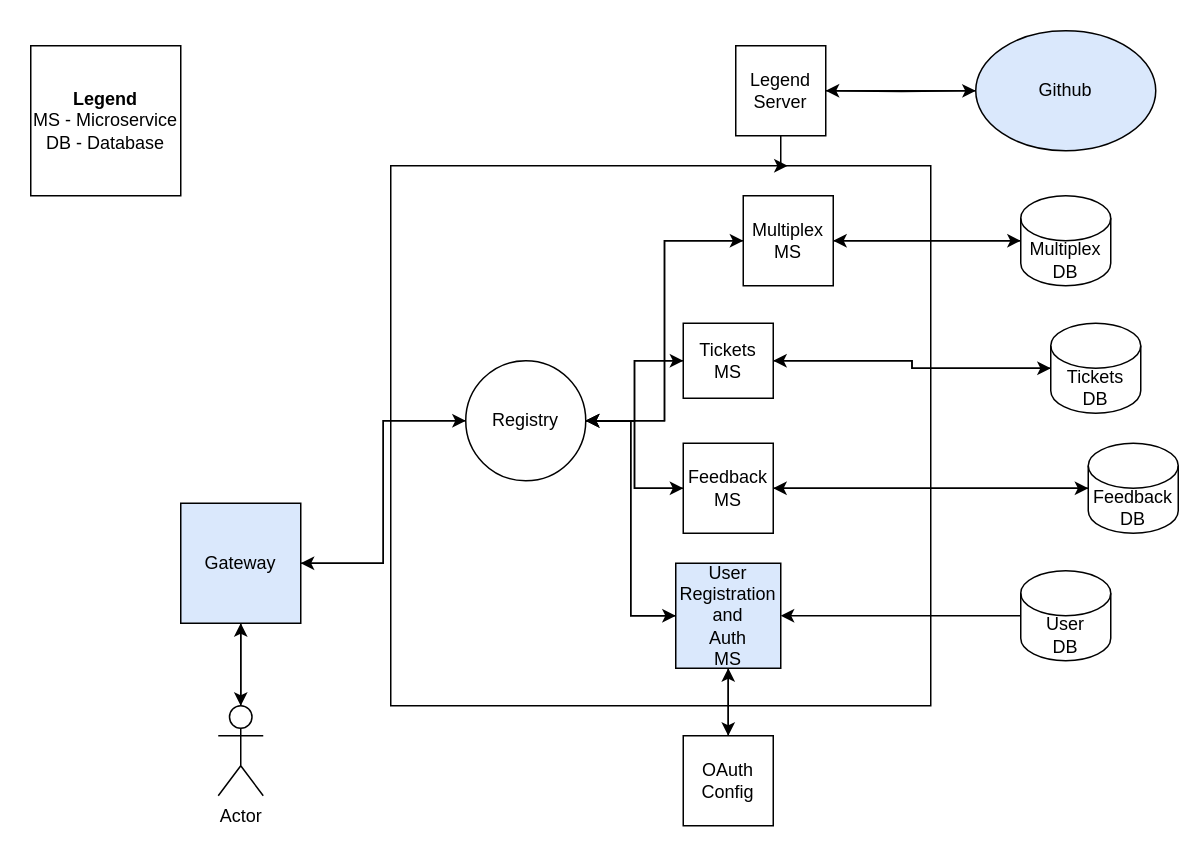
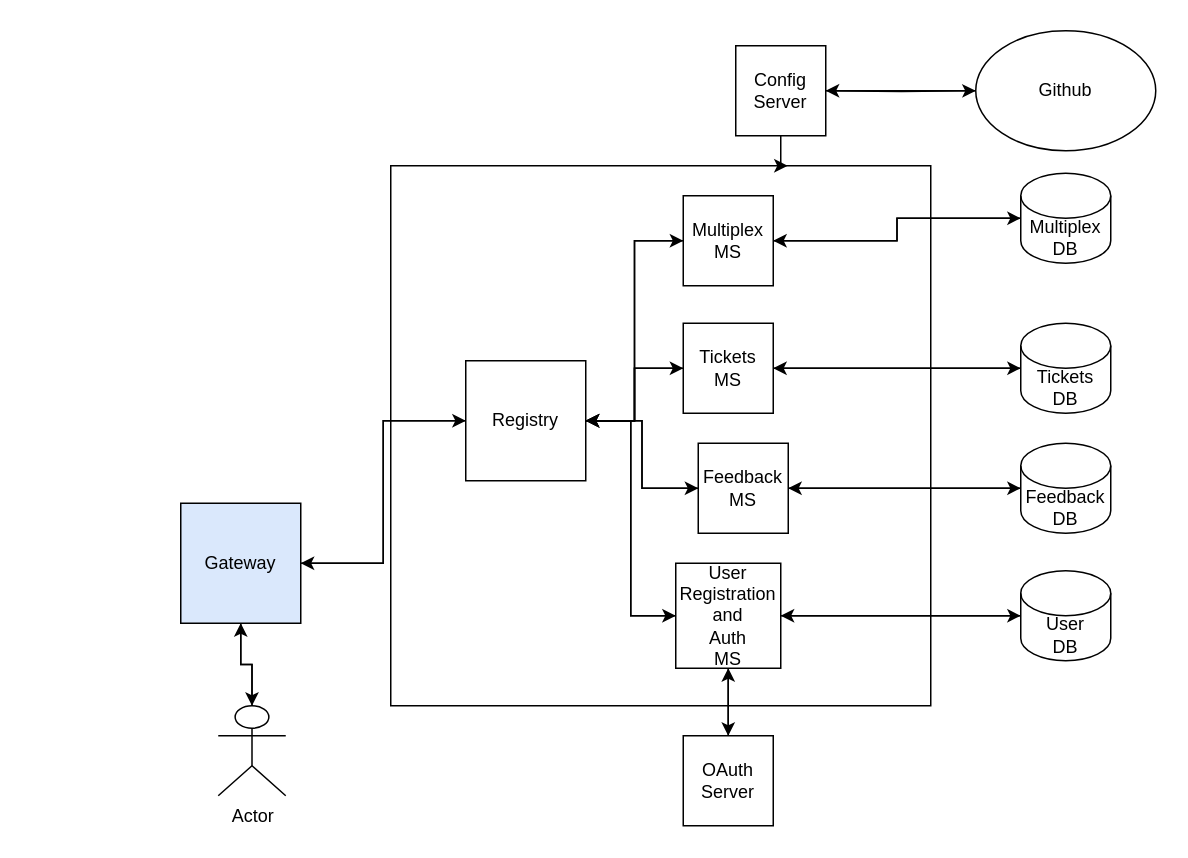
node "Legend Server": label "Legend Server" -> "Config Server"
node "Github": fillcolor #dae8fc -> #ffffff
node "Legend MS - Microservice DB - Database": removed
node "Multiplex MS": moved (788, 241) -> (728, 241)
node "Multiplex DB": moved (1066, 241) -> (1066, 218)
node "Tickets MS": size 90x75 -> 90x90
node "Tickets DB": moved (1096, 368) -> (1066, 368)
node "Registry": shape ellipse -> rectangle
node "Feedback MS": moved (728, 488) -> (743, 488)
node "Feedback DB": moved (1133, 488) -> (1066, 488)
node "User Registration and Auth MS": fillcolor #dae8fc -> #ffffff
edge "User Registration and Auth MS" -> "User DB": added
node "Actor": size 45x90 -> 68x90
node "OAuth Config": label "OAuth Config" -> "OAuth Server"
